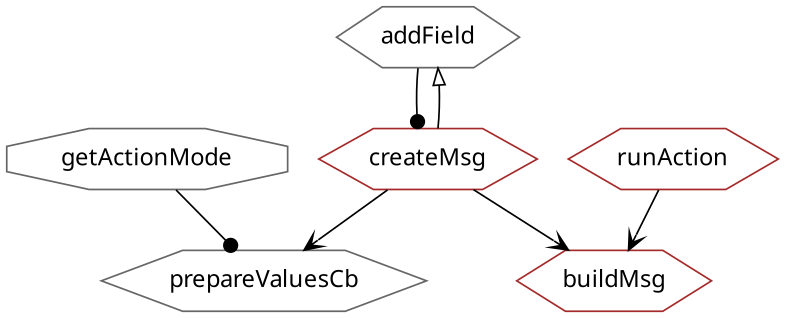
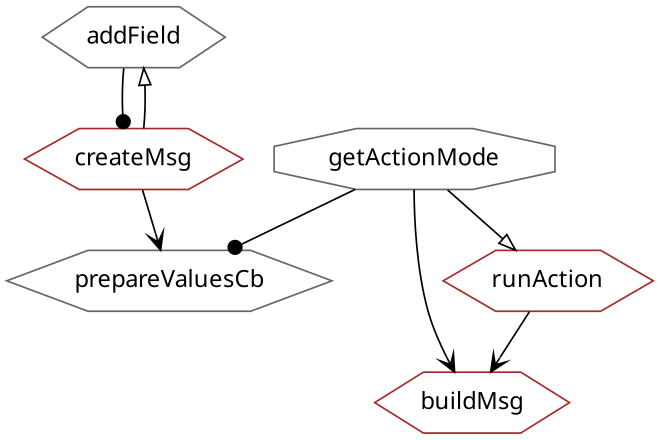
edge "getActionMode" -> "runAction": added
edge "createMsg" -> "buildMsg": now "getActionMode" -> "buildMsg"
